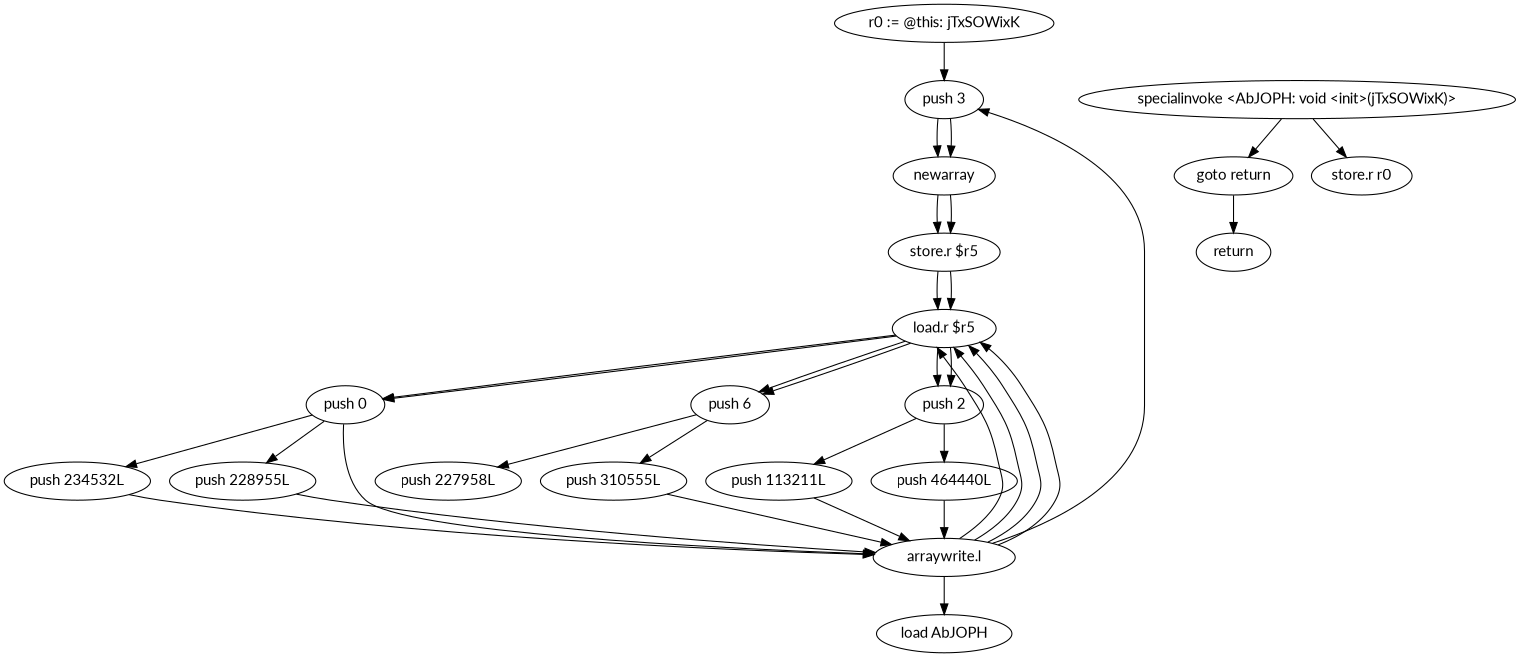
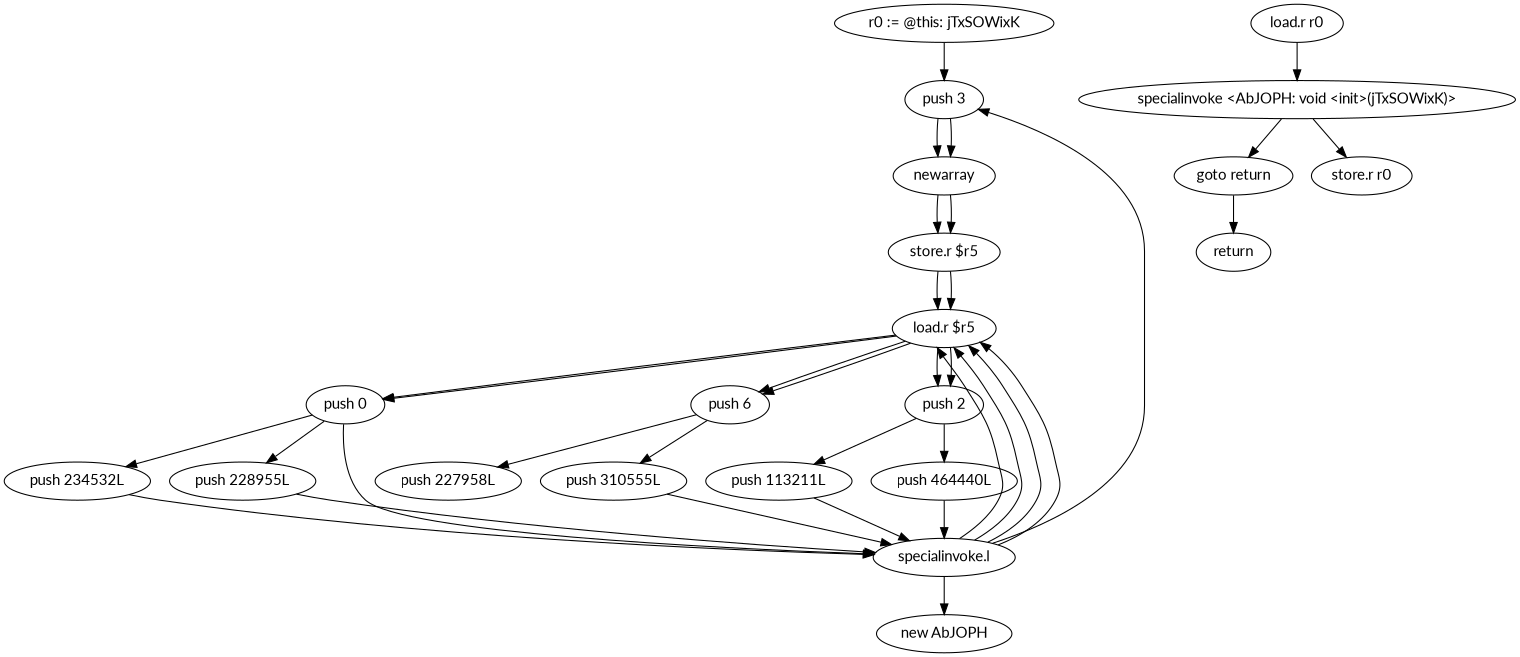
node "load.r r0": added
node "arraywrite.l": label "arraywrite.l" -> "specialinvoke.l"
node "load AbJOPH": label "load AbJOPH" -> "new AbJOPH"
